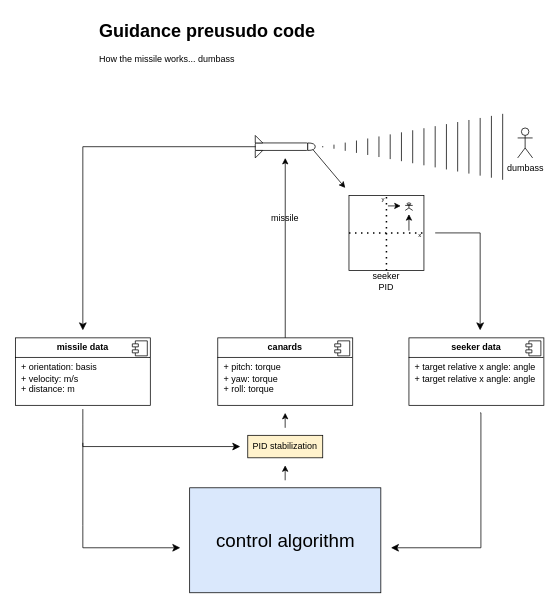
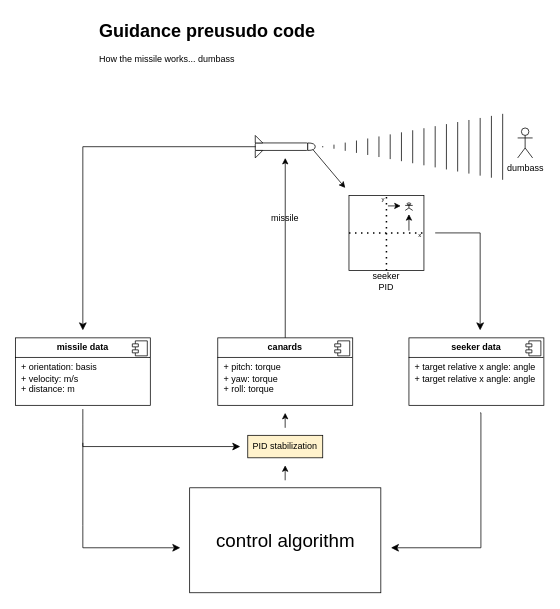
node "control algorithm": fillcolor #dae8fc -> #ffffff
